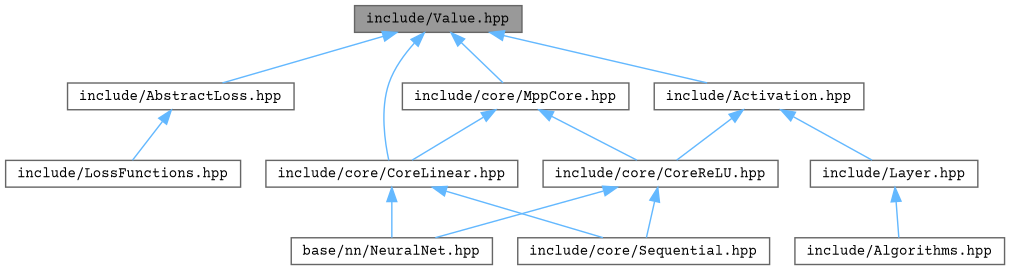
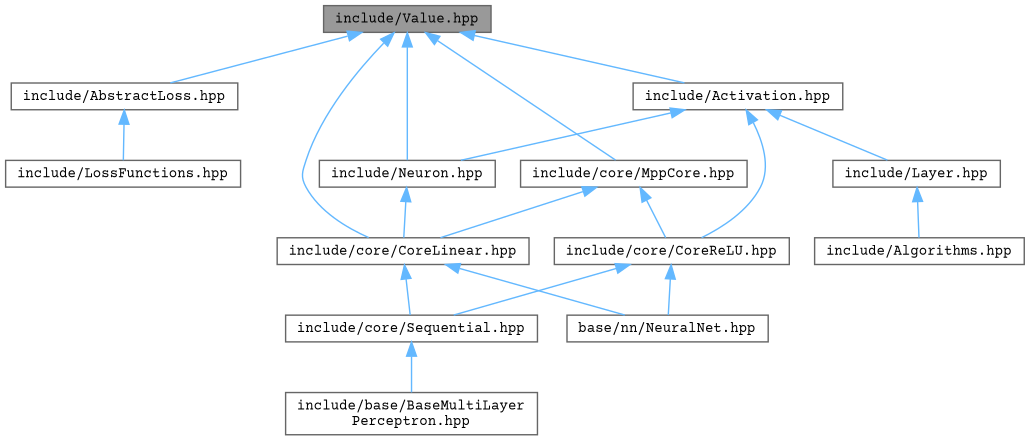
node "include/Neuron.hpp": added
node "include/base/BaseMultiLayer Perceptron.hpp": added
